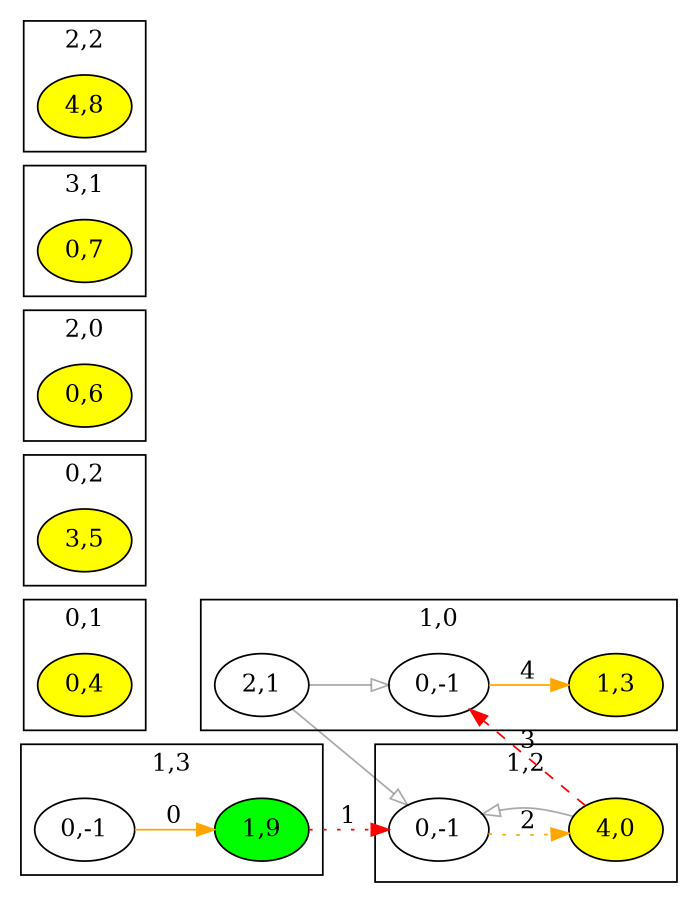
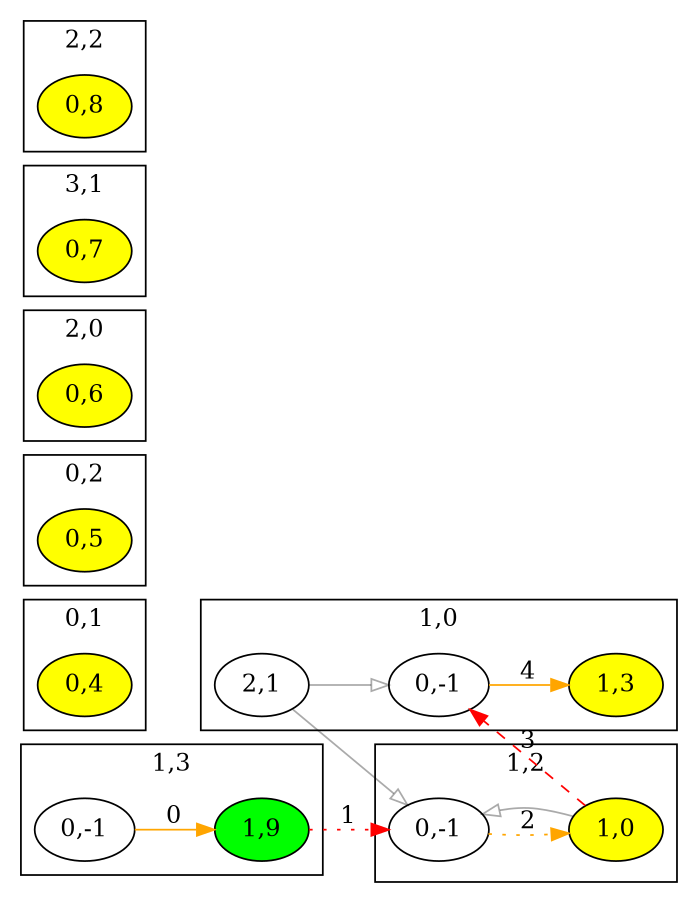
node "4,8": label "4,8" -> "0,8"
node "3,5": label "3,5" -> "0,5"
node "4,0": label "4,0" -> "1,0"
